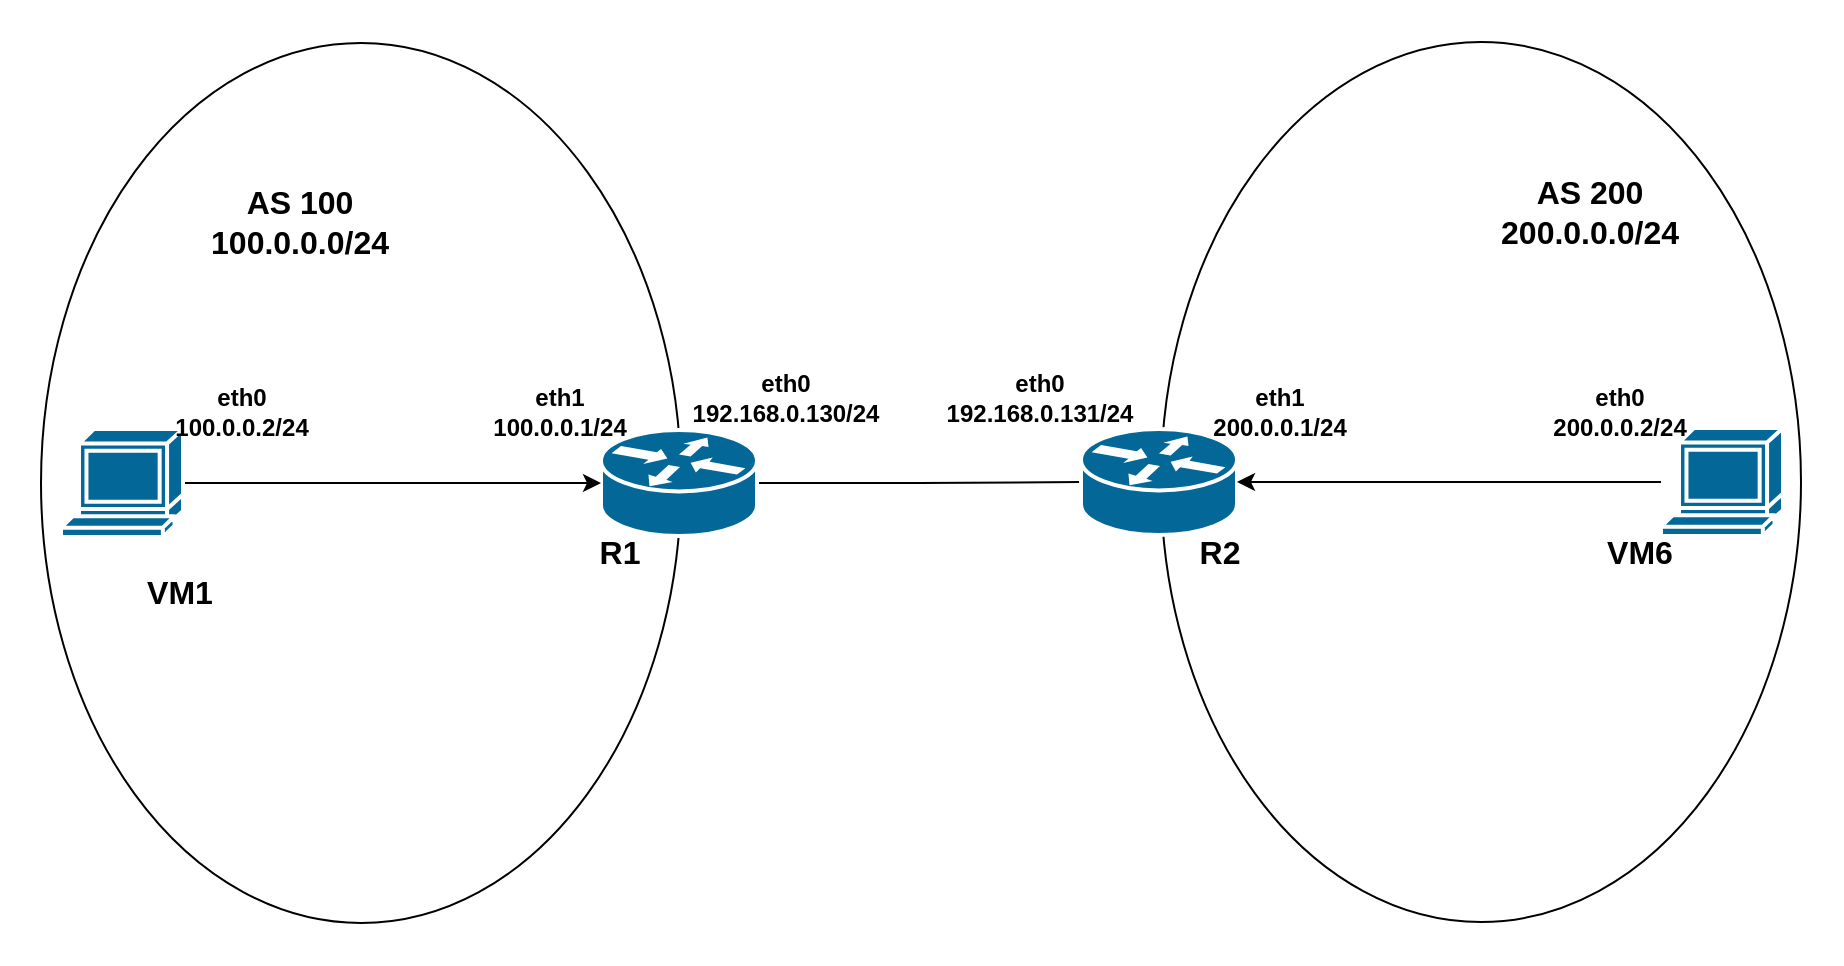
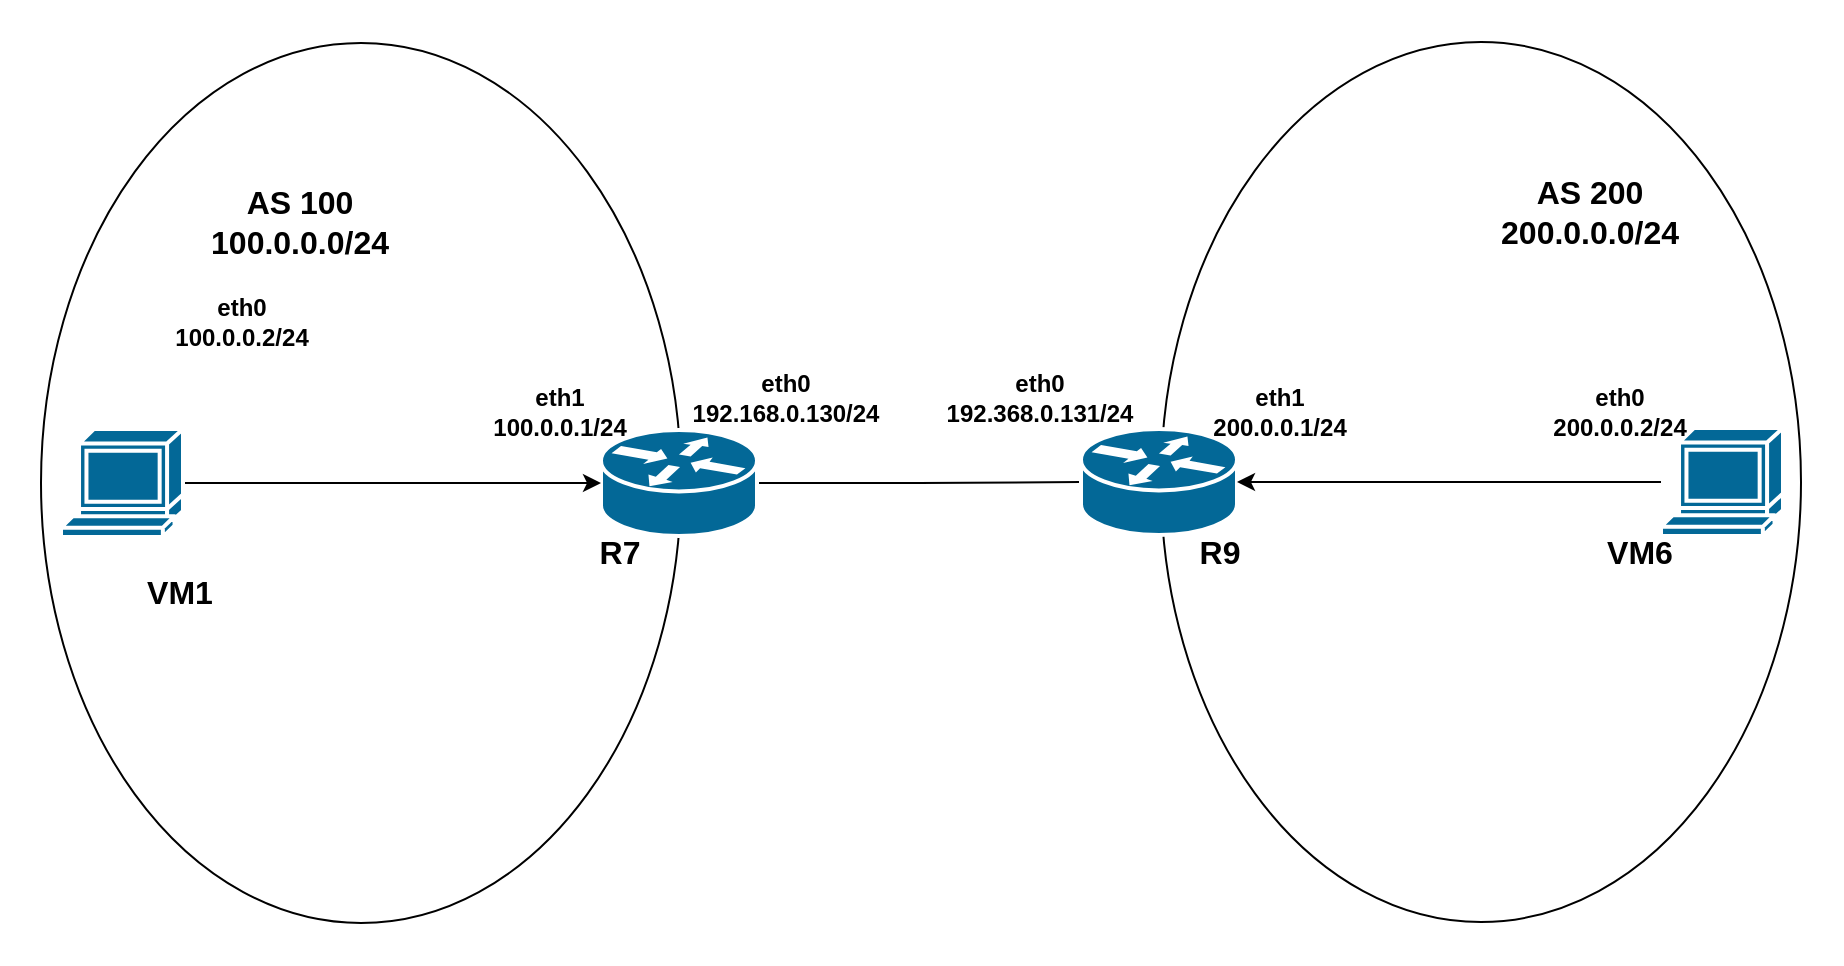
node "eth0 192.168.0.131/24": label "eth0 192.168.0.131/24" -> "eth0 192.368.0.131/24"
node "eth0 100.0.0.2/24": moved (243, 413) -> (243, 323)
node "R1": label "R1" -> "R7"
node "R2": label "R2" -> "R9"
